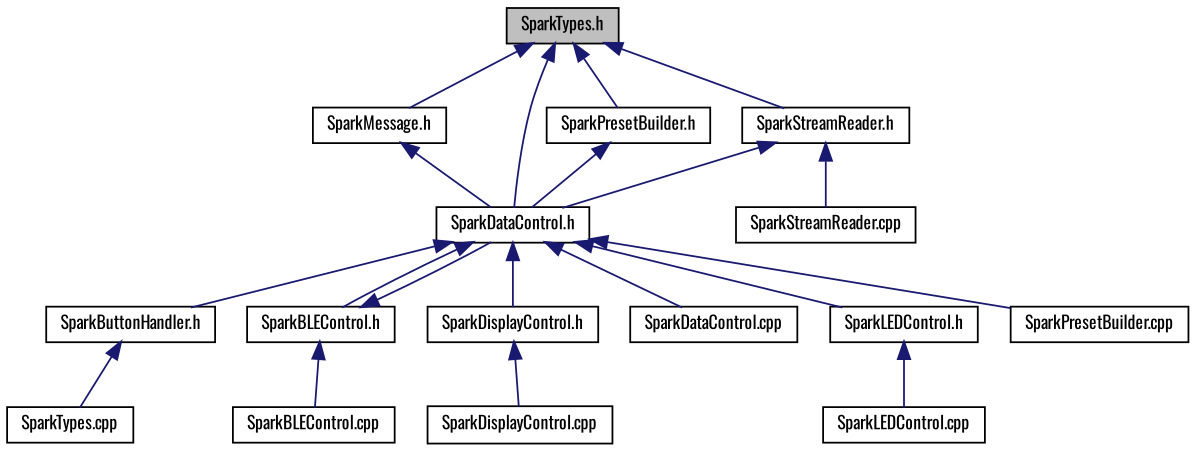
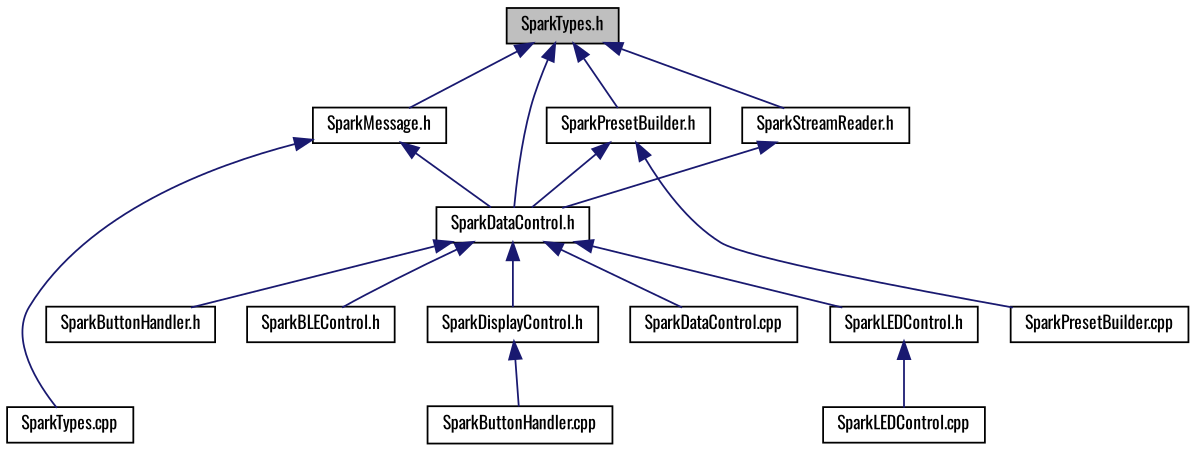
node "SparkStreamReader.cpp": removed
edge "SparkDataControl.h" -> "SparkBLEControl.h": removed
edge "SparkPresetBuilder.cpp" -> "SparkDataControl.h": now "SparkPresetBuilder.cpp" -> "SparkPresetBuilder.h"
edge "SparkTypes.cpp" -> "SparkButtonHandler.h": now "SparkTypes.cpp" -> "SparkMessage.h"
node "SparkBLEControl.cpp": removed
node "SparkDisplayControl.cpp": label "SparkDisplayControl.cpp" -> "SparkButtonHandler.cpp"
